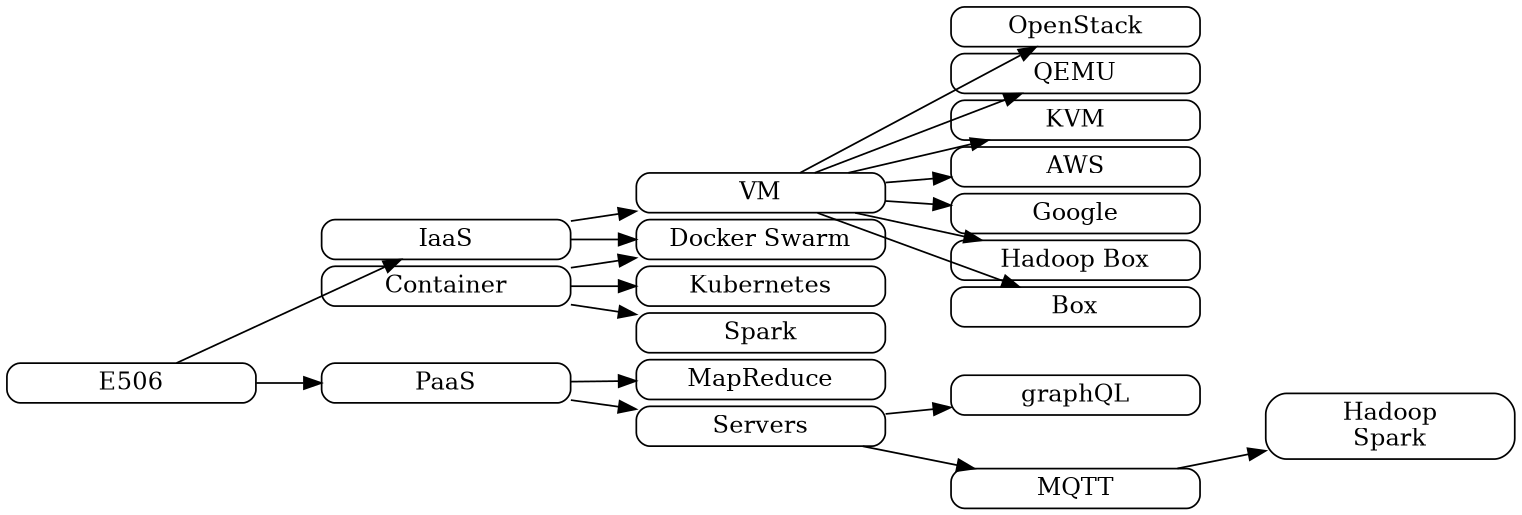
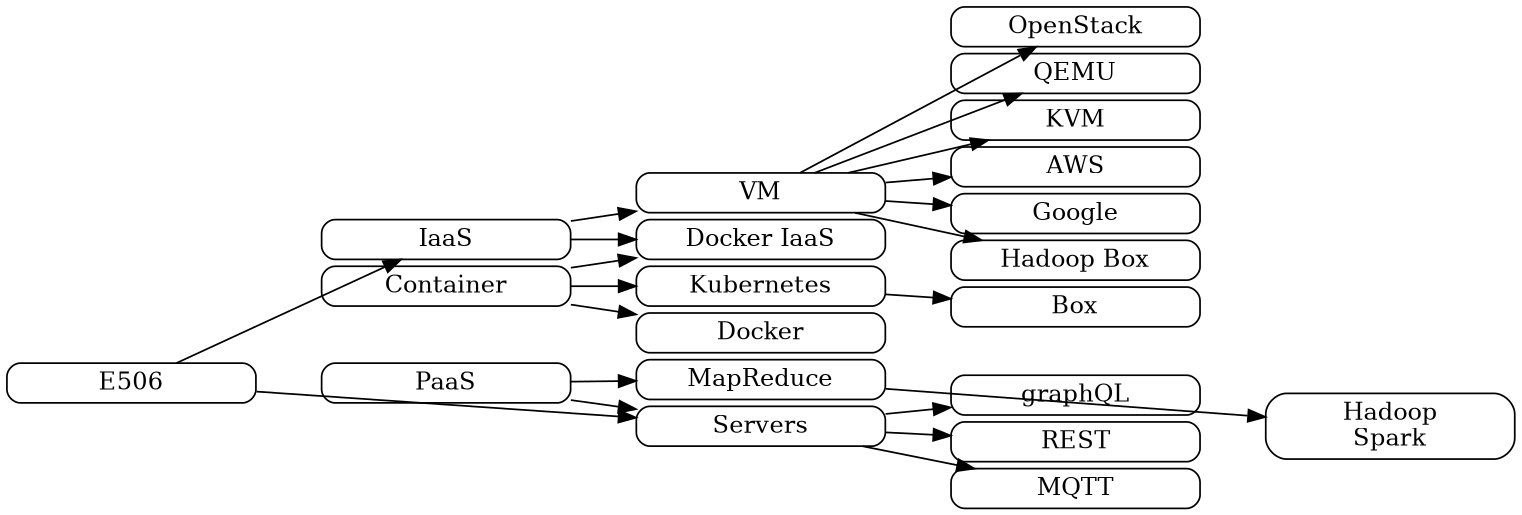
node "Docker Swarm": label "Docker Swarm" -> "Docker IaaS"
edge "VM" -> "Box": now "Kubernetes" -> "Box"
node "Spark": label "Spark" -> "Docker"
edge "E506" -> "PaaS": now "E506" -> "Servers"
node "REST": added
edge "MQTT" -> "Hadoop Spark": now "MapReduce" -> "Hadoop Spark"
